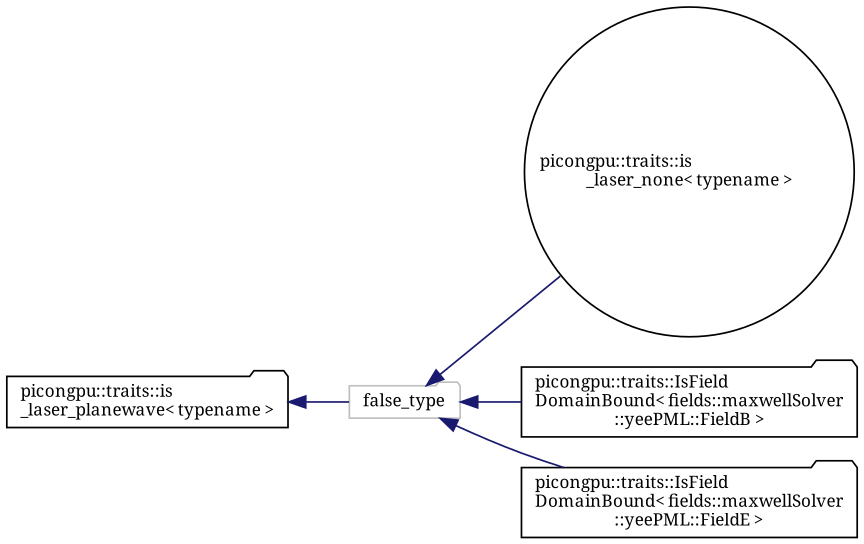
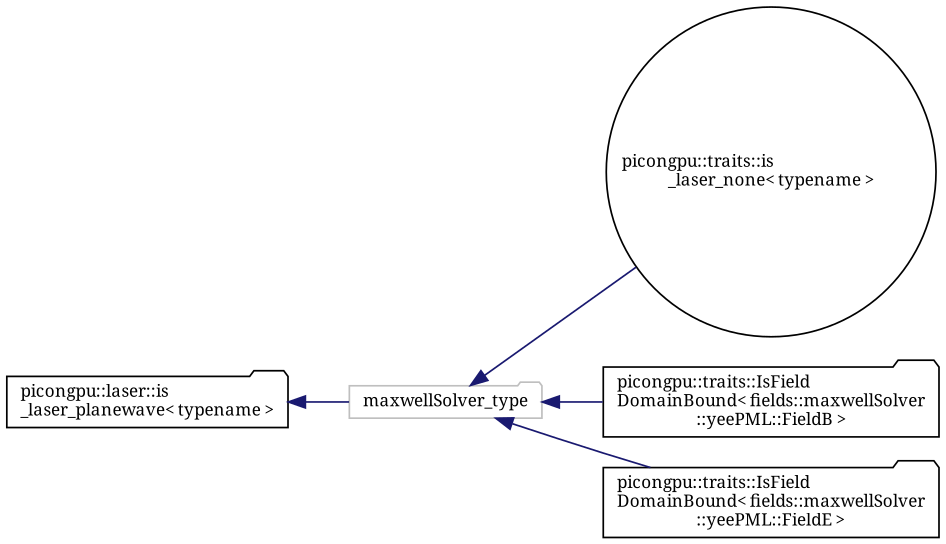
node "picongpu::traits::is _laser_planewave< typename >": label "picongpu::traits::is _laser_planewave< typename >" -> "picongpu::laser::is _laser_planewave< typename >"
node "false_type": label "false_type" -> "maxwellSolver_type"
